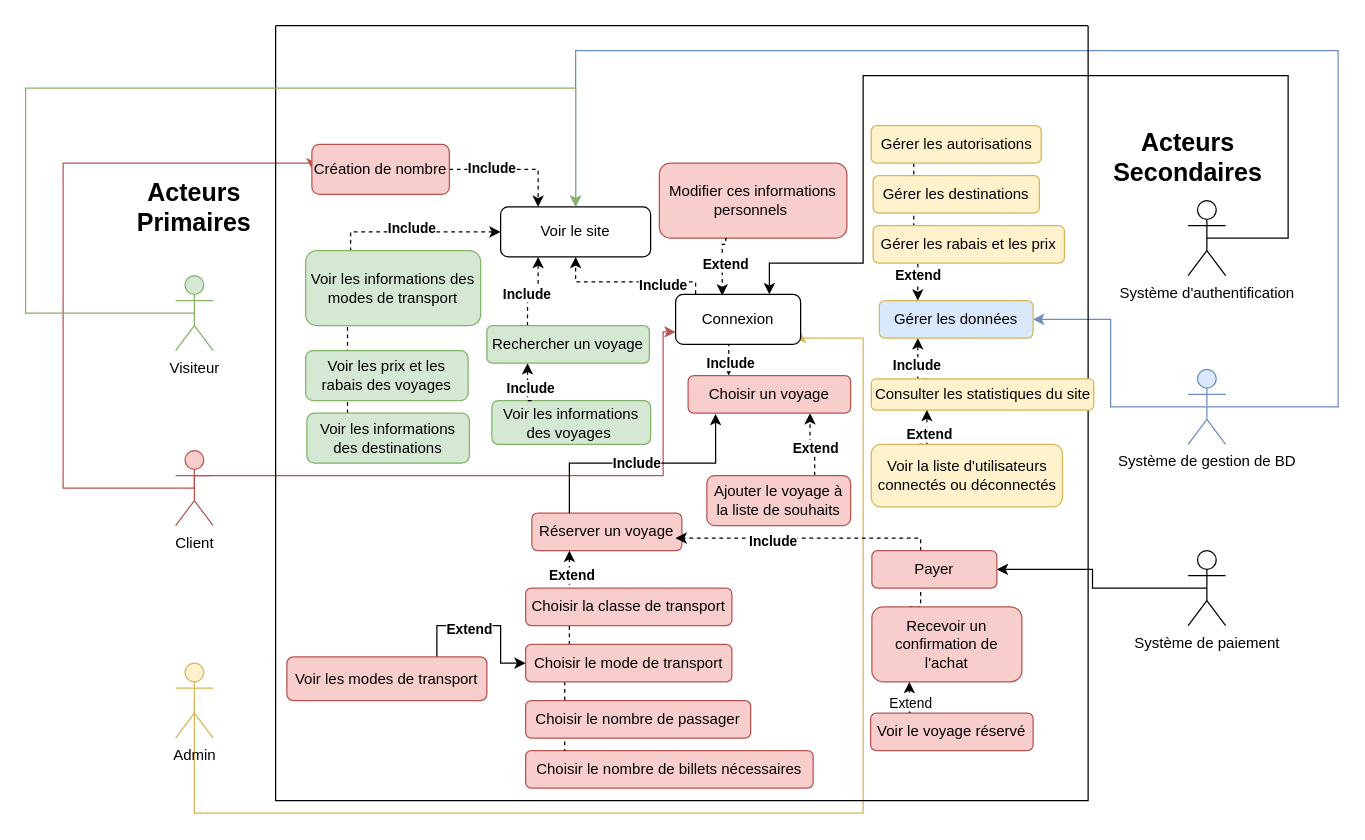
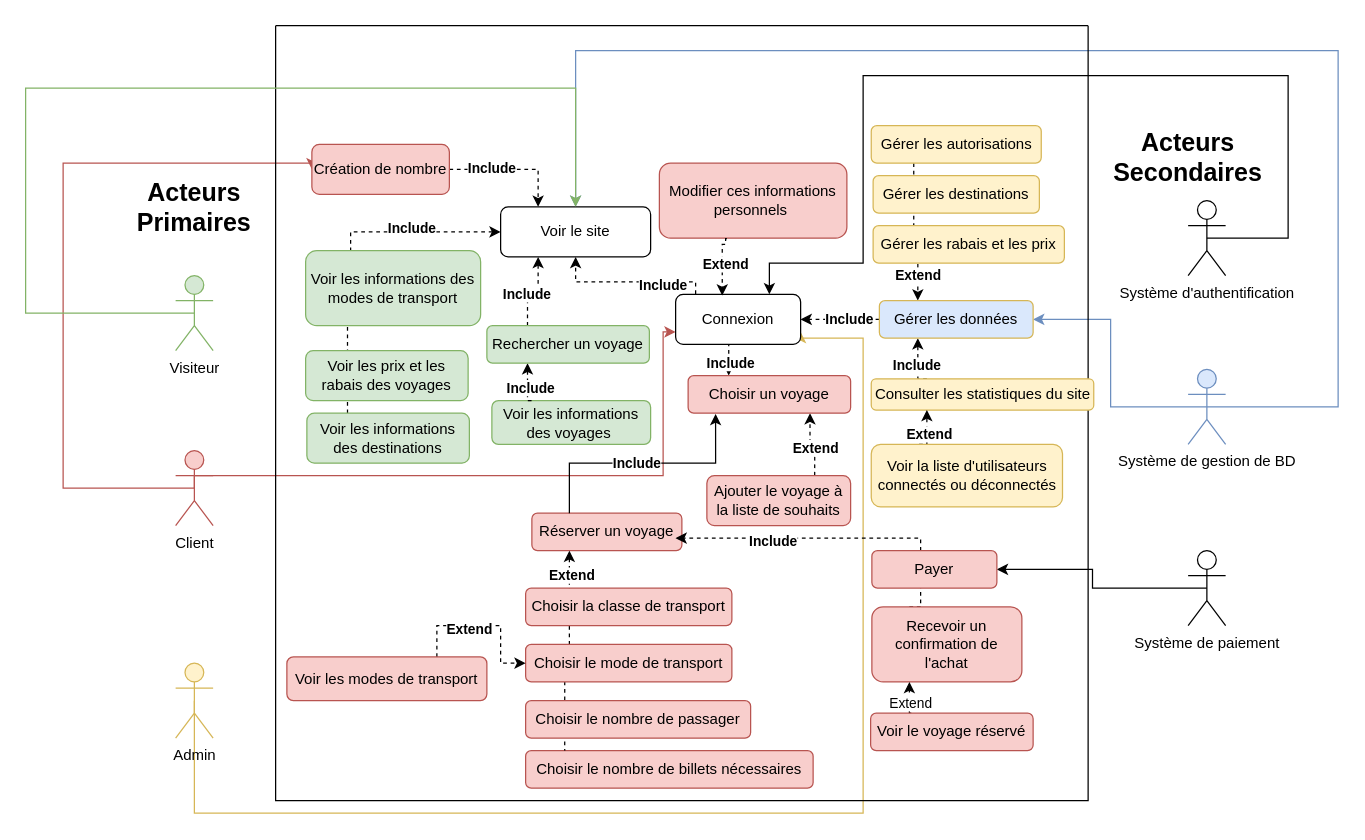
edge "Gérer les données" -> "Connexion": added, label "Include"
edge "Voir les modes de transport" -> "Choisir le mode de transport": style solid -> dashed
